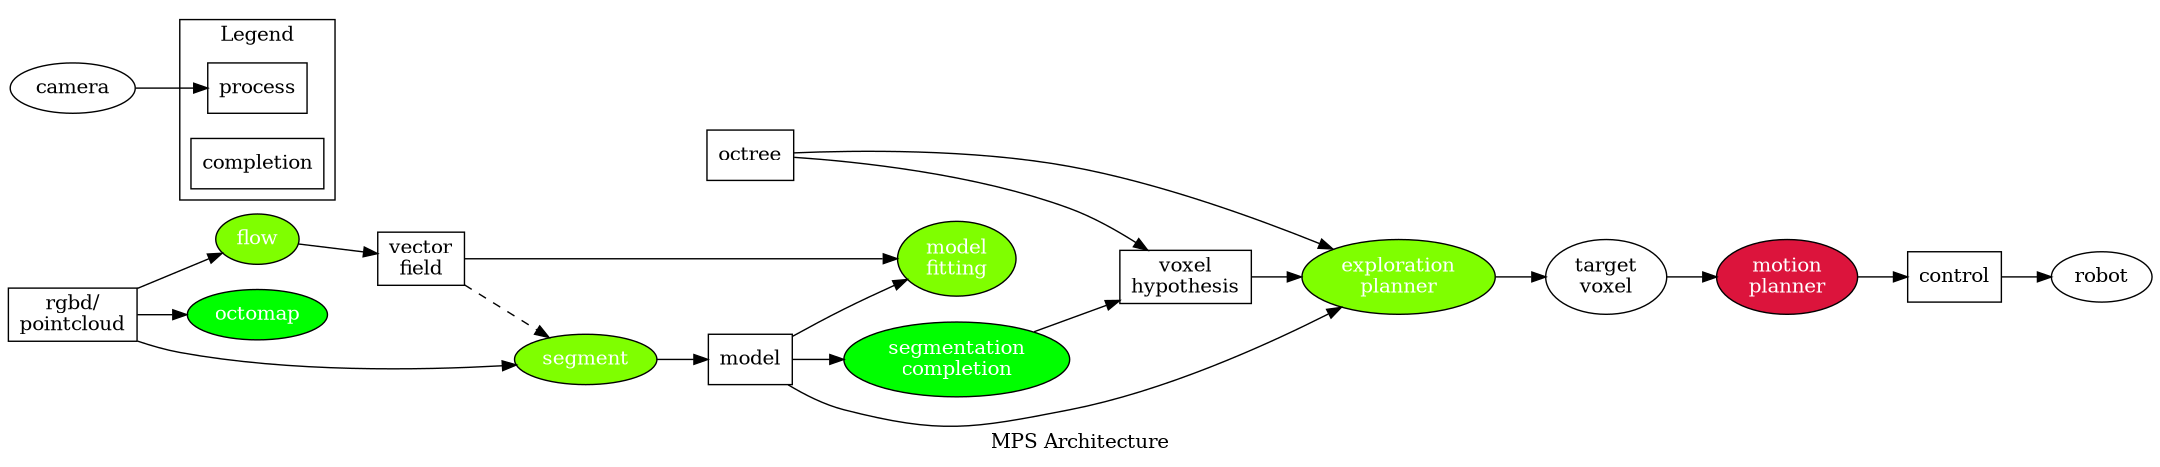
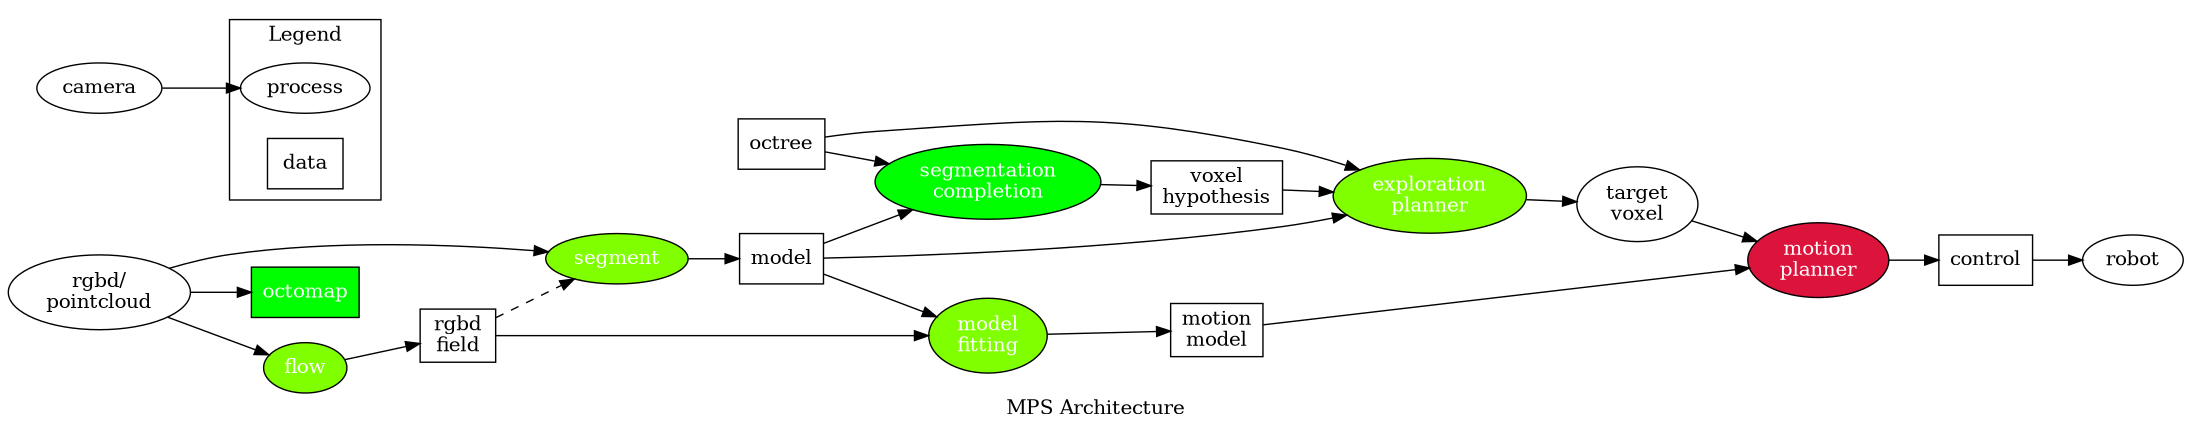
node "process": shape box -> ellipse
node "completion": label "completion" -> "data"
edge "octree" -> "voxel hypothesis": now "octree" -> "segmentation completion"
node "vector field": label "vector field" -> "rgbd field"
node "rgbd/ pointcloud": shape box -> ellipse
node "octomap": shape ellipse -> box
node "motion model": added
